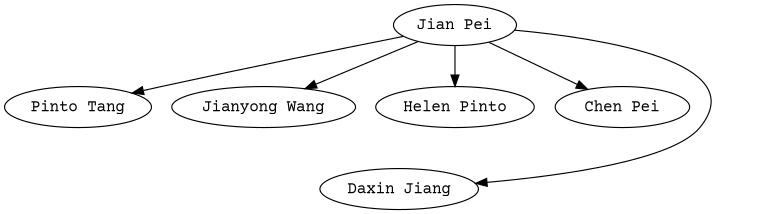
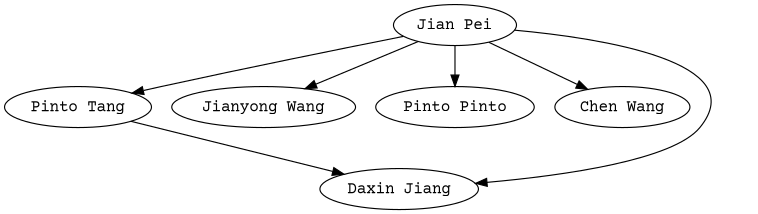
node "Helen Pinto": label "Helen Pinto" -> "Pinto Pinto"
node "Chen Pei": label "Chen Pei" -> "Chen Wang"
edge "Pinto Tang" -> "Daxin Jiang": added
